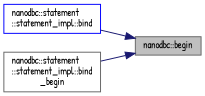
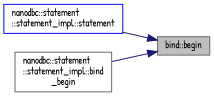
node "nanodbc::statement ::statement_impl::bind": label "nanodbc::statement ::statement_impl::bind" -> "nanodbc::statement ::statement_impl::statement"
node "nanodbc::begin": label "nanodbc::begin" -> "bind::begin"
